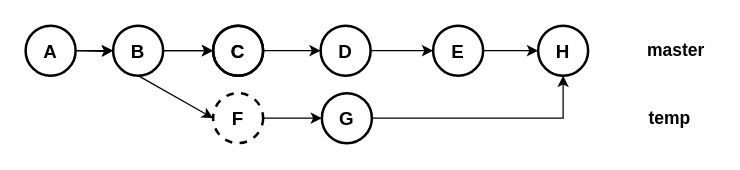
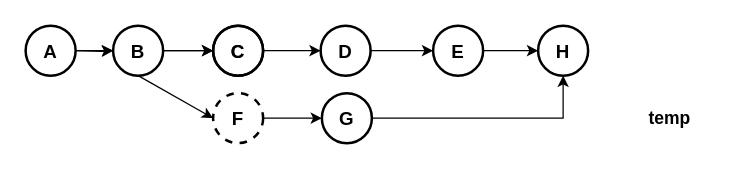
node "master": removed
